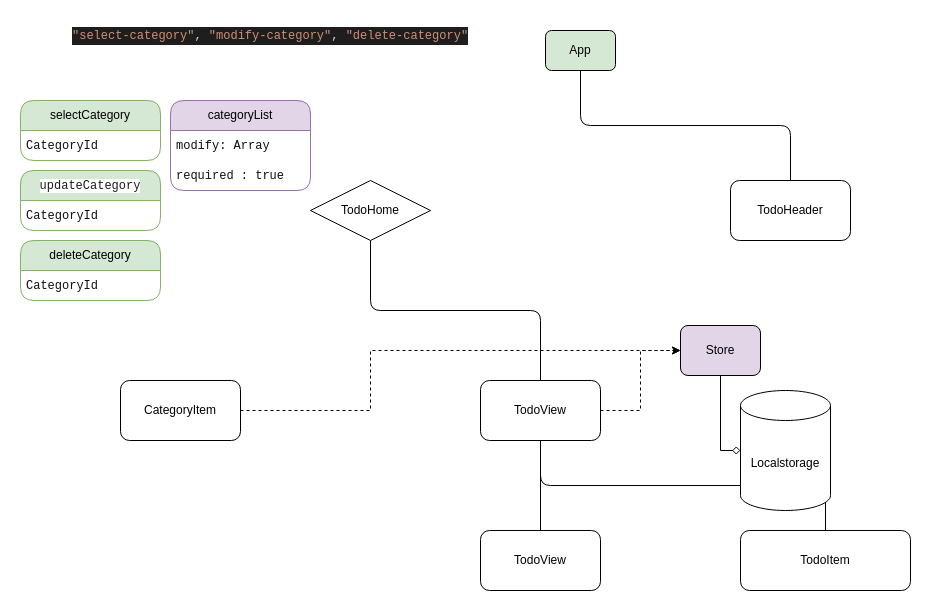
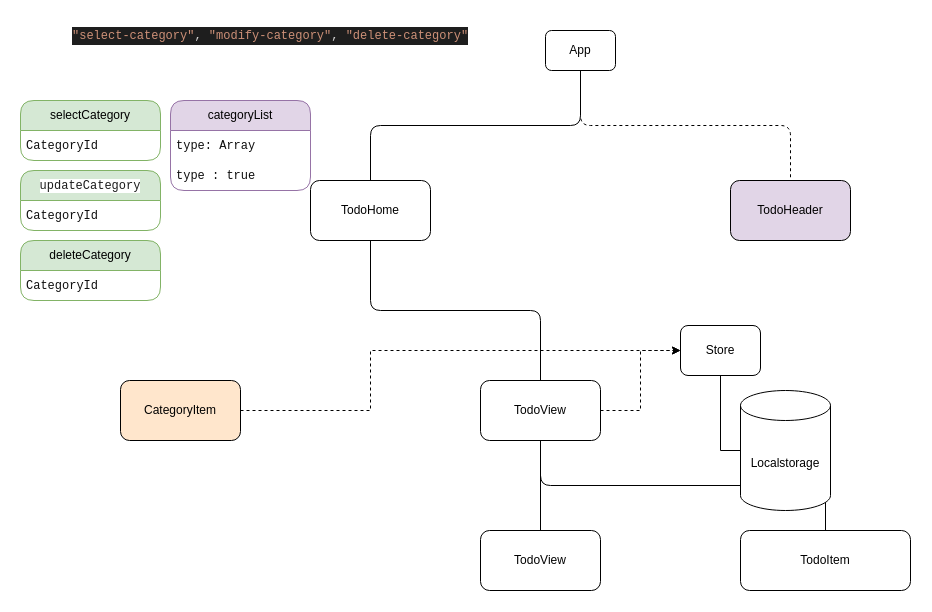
node "App": fillcolor #d5e8d4 -> #ffffff
edge "App" -- "TodoHome": added
edge "App" -- "TodoHeader": style solid -> dashed
node "modify: Array": label "modify: Array" -> "type: Array"
node "required : true": label "required : true" -> "type : true"
node "TodoHome": shape diamond -> rounded rectangle
node "TodoHeader": fillcolor #ffffff -> #e1d5e7
node "Store": fillcolor #e1d5e7 -> #ffffff
node "CategoryItem": fillcolor #ffffff -> #ffe6cc
edge "CategoryItem" -> "Store": arrowhead open -> classic
edge "Store" -> "Localstorage": arrowhead diamond -> none
